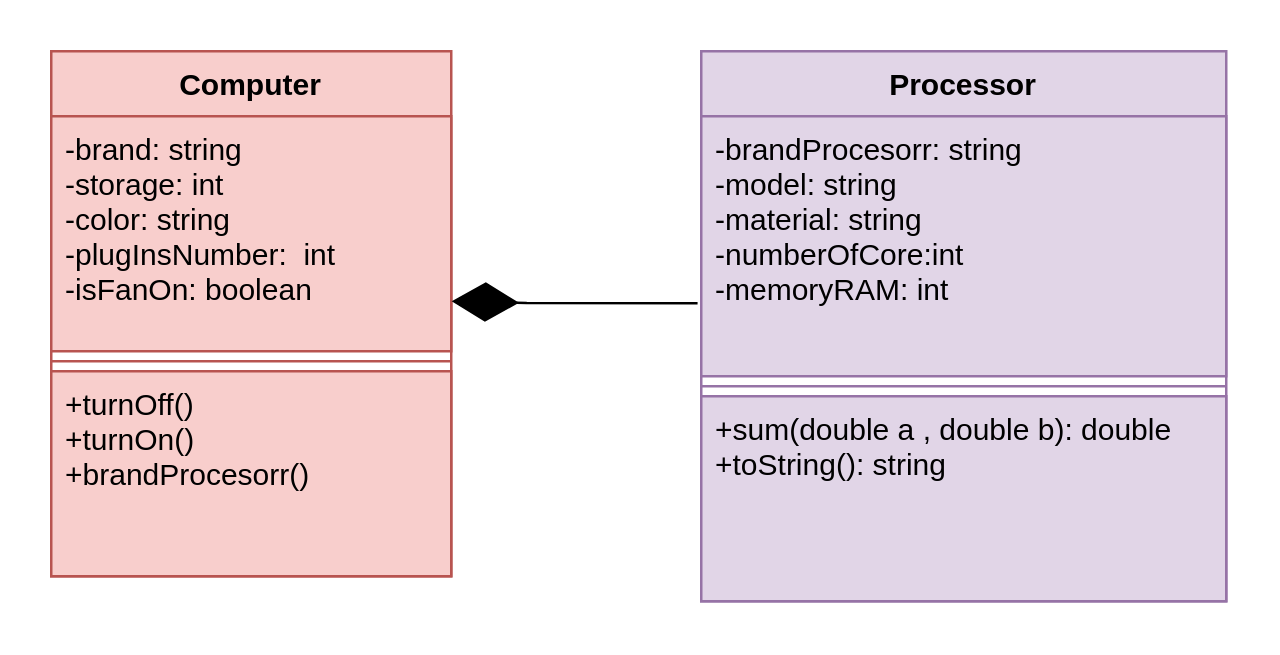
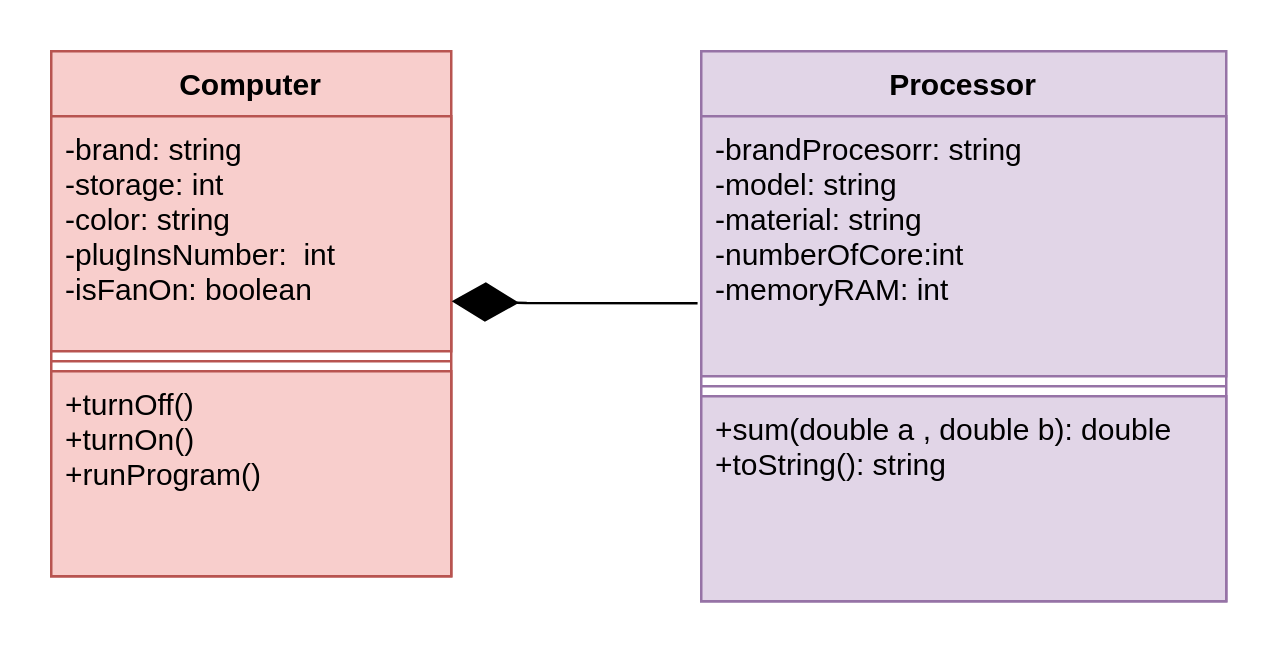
node "+turnOff() +turnOn() +brandProcesorr()": label "+turnOff() +turnOn() +brandProcesorr()" -> "+turnOff() +turnOn() +runProgram()"
